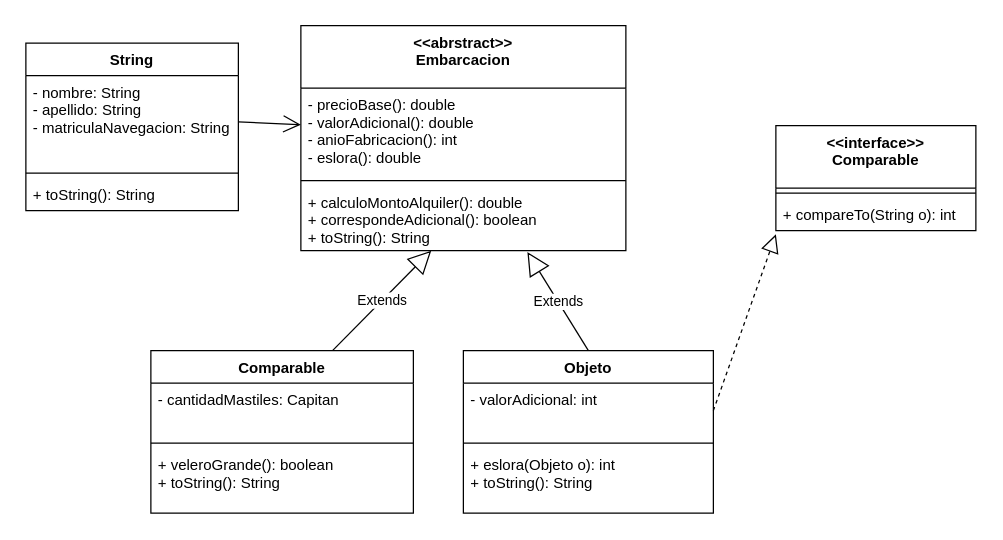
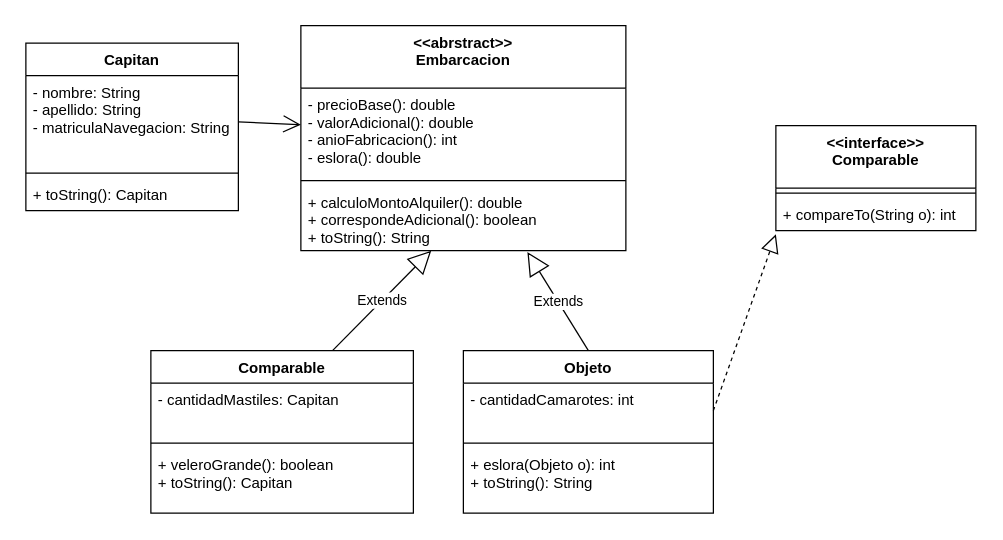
node "String": label "String" -> "Capitan"
node "+ toString(): String": label "+ toString(): String" -> "+ toString(): Capitan"
node "- valorAdicional: int": label "- valorAdicional: int" -> "- cantidadCamarotes: int"
node "+ veleroGrande(): boolean + toString(): String": label "+ veleroGrande(): boolean + toString(): String" -> "+ veleroGrande(): boolean + toString(): Capitan"
